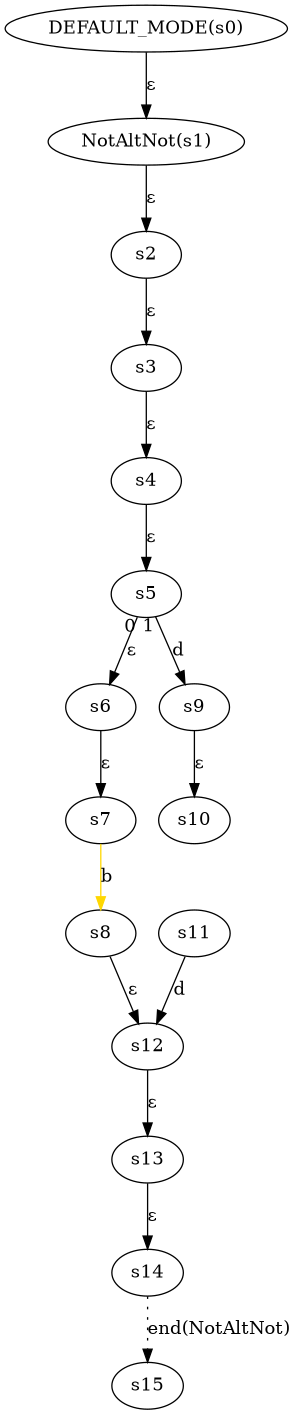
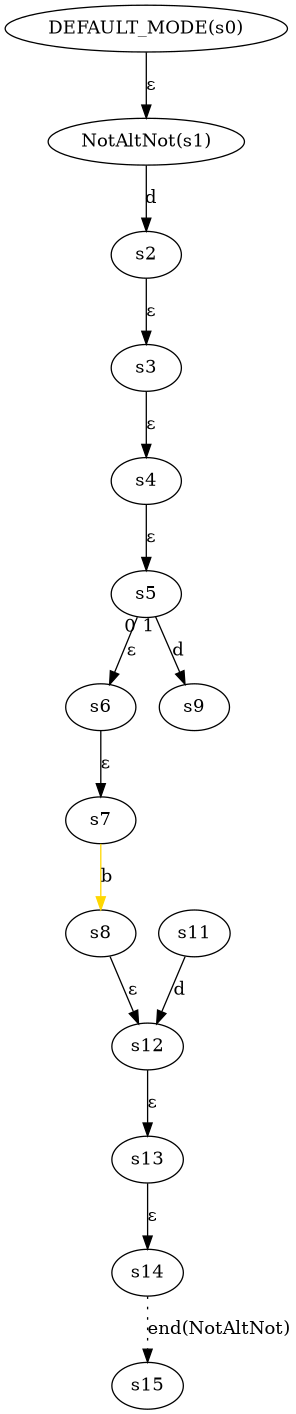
edge "NotAltNot(s1)" -> "s2": label "ε" -> "d"
node "s10": removed
